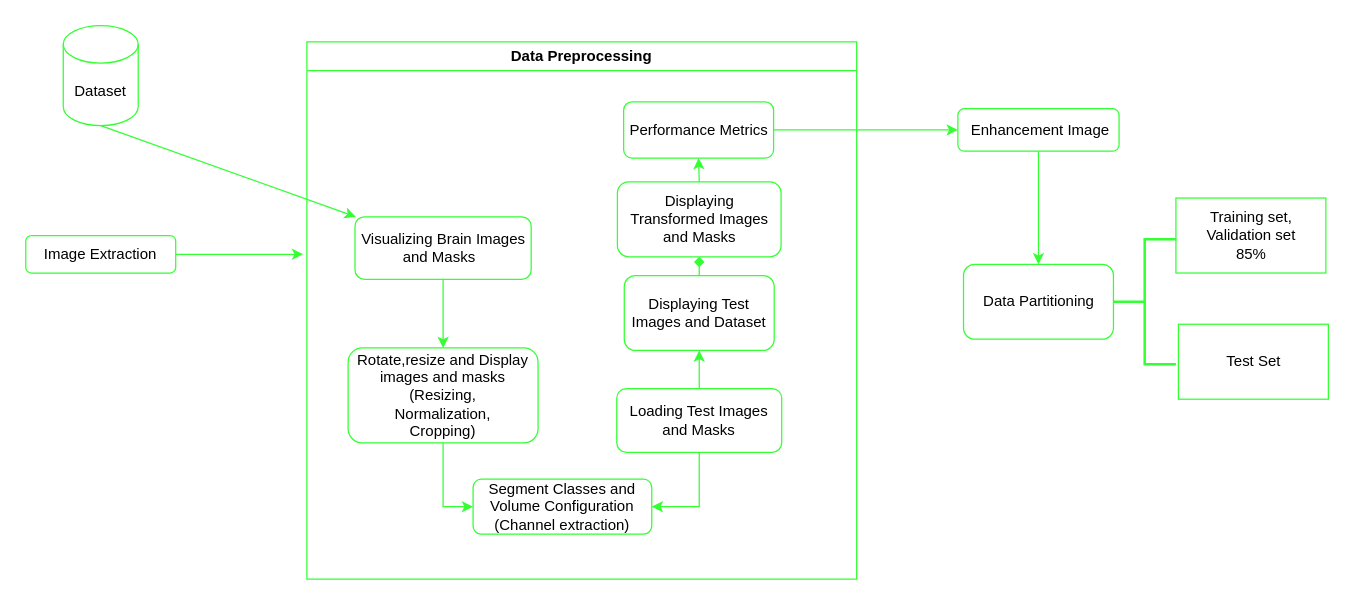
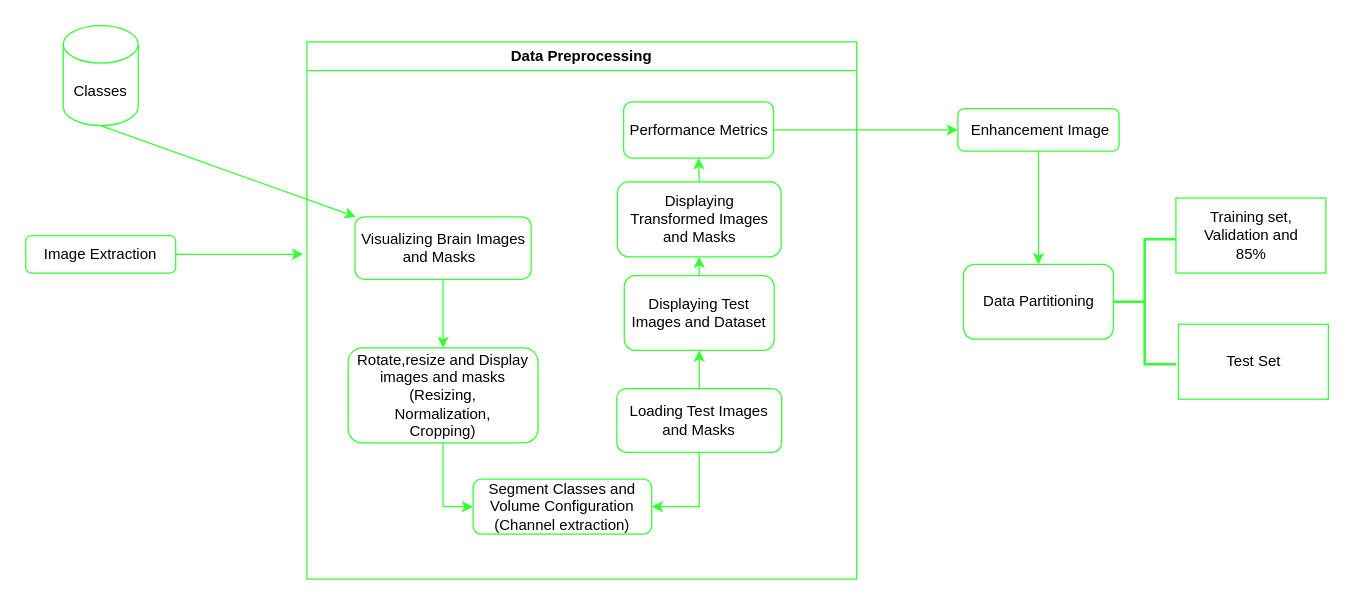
node "Dataset": label "Dataset" -> "Classes"
node "Training set, Validation set 85%": label "Training set, Validation set 85%" -> "Training set, Validation and 85%"
edge "Displaying Test Images and Dataset" -> "Displaying Transformed Images and Masks": arrowhead diamond -> classic
